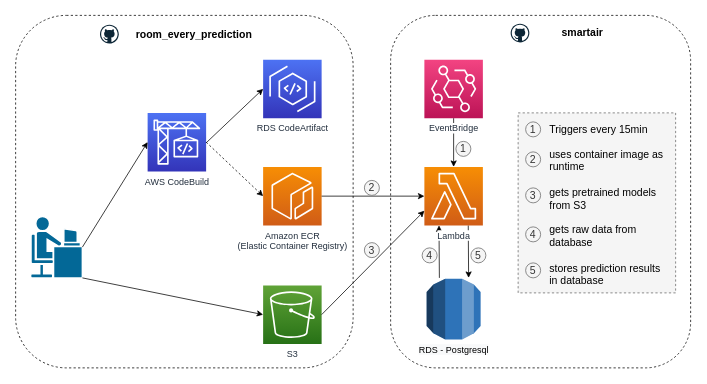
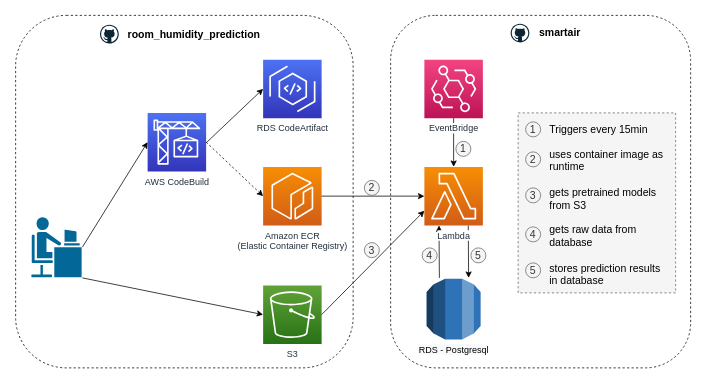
node "smartair": moved (582, 32) -> (560, 32)
node "room_every_prediction": label "room_every_prediction" -> "room_humidity_prediction"
